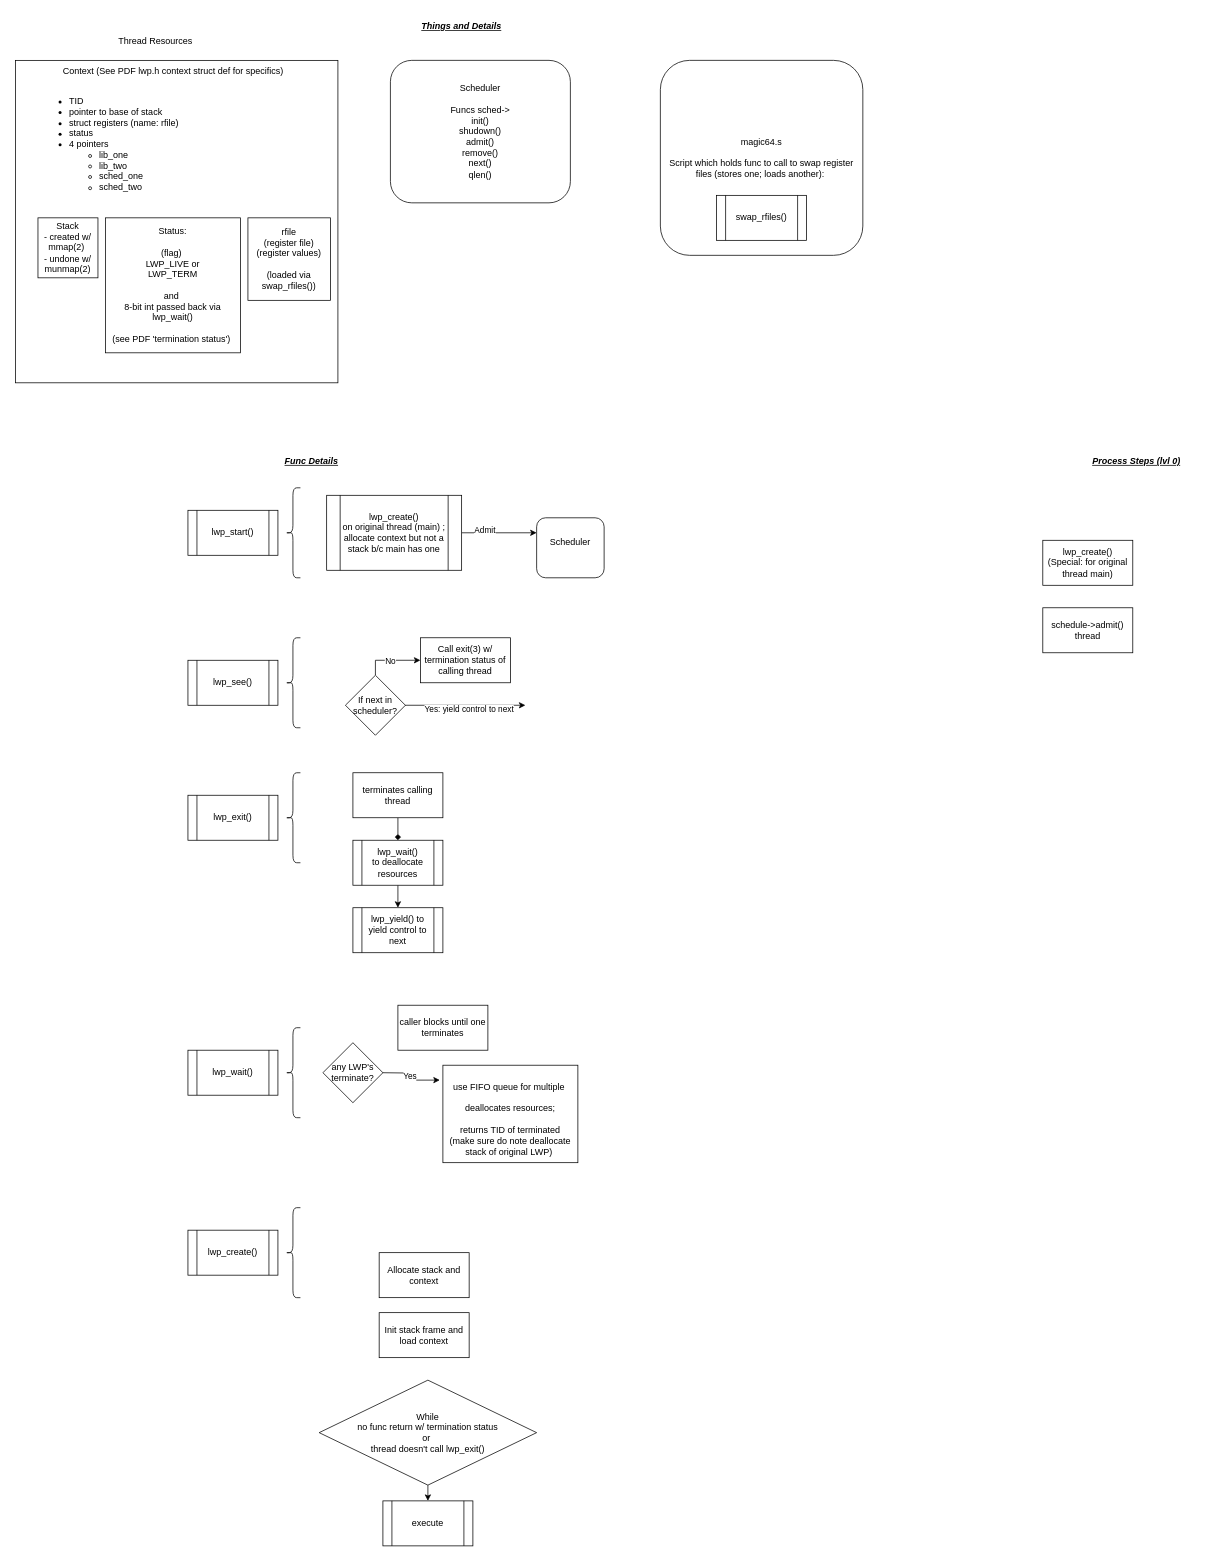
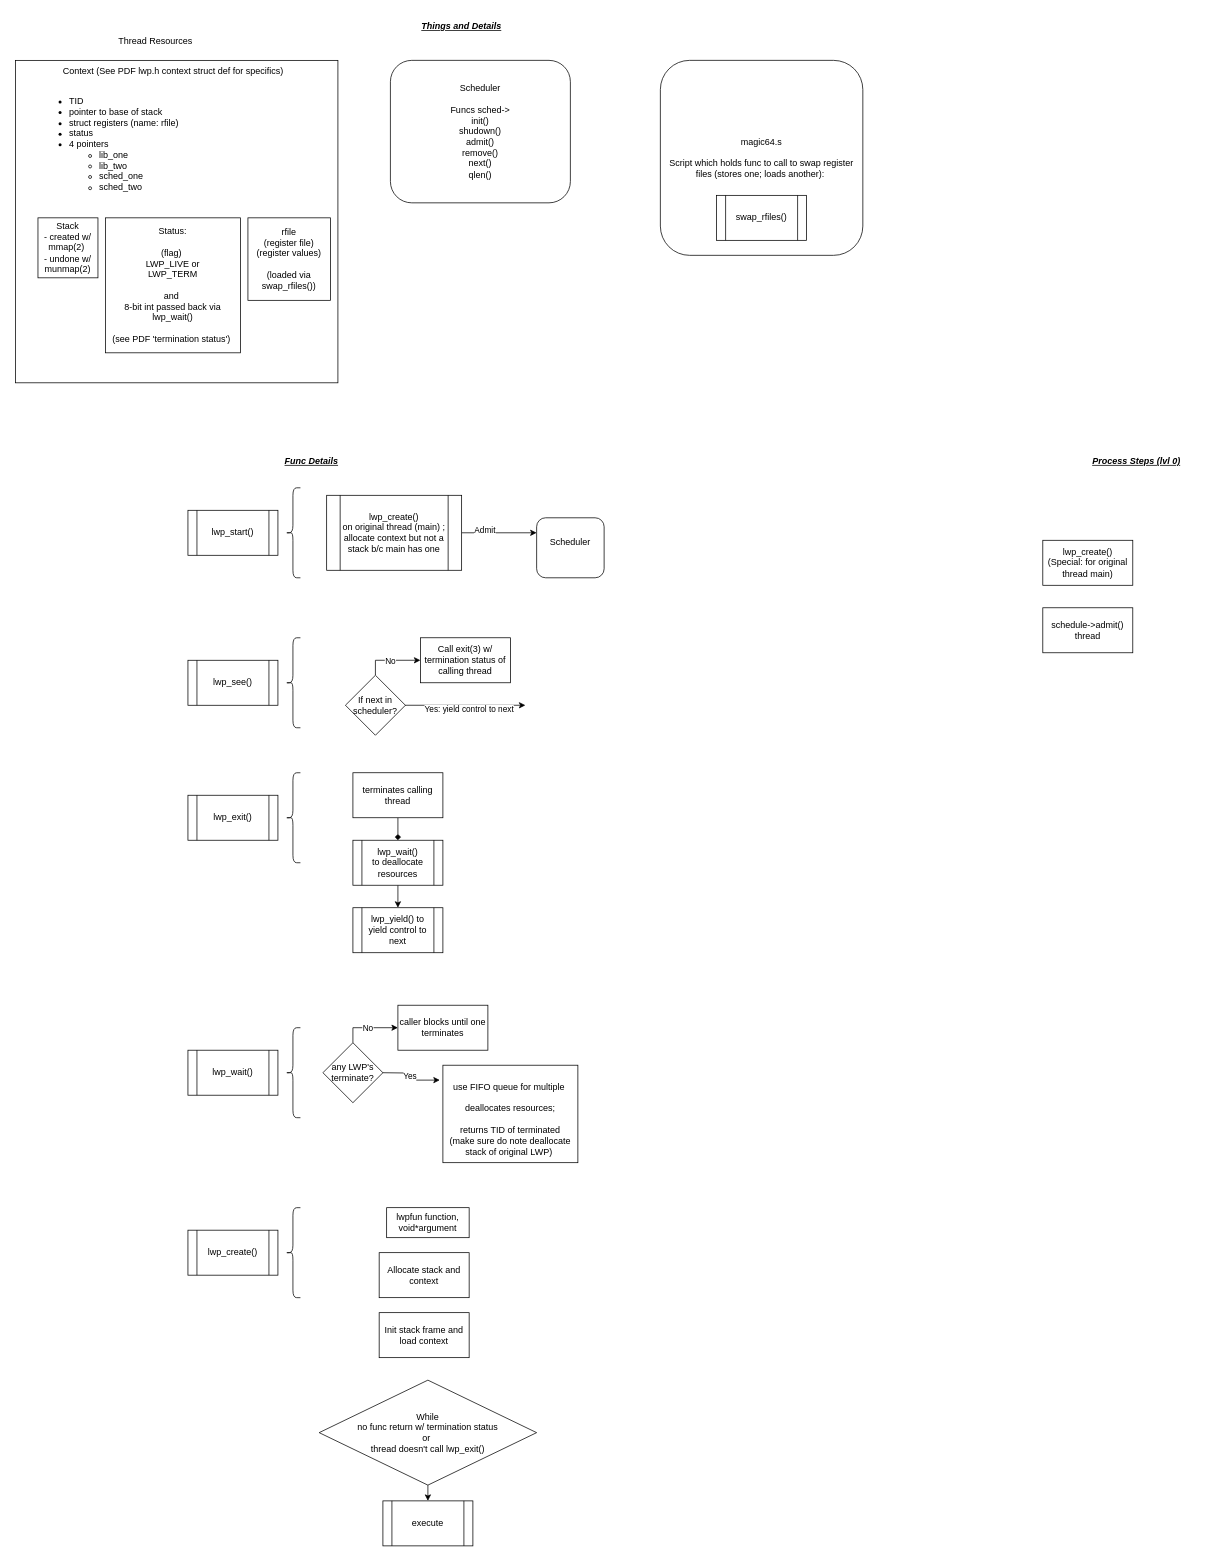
edge "any LWP's terminate?" -> "caller blocks until one terminates": added, label "No"
node "lwpfun function, void*argument": added
